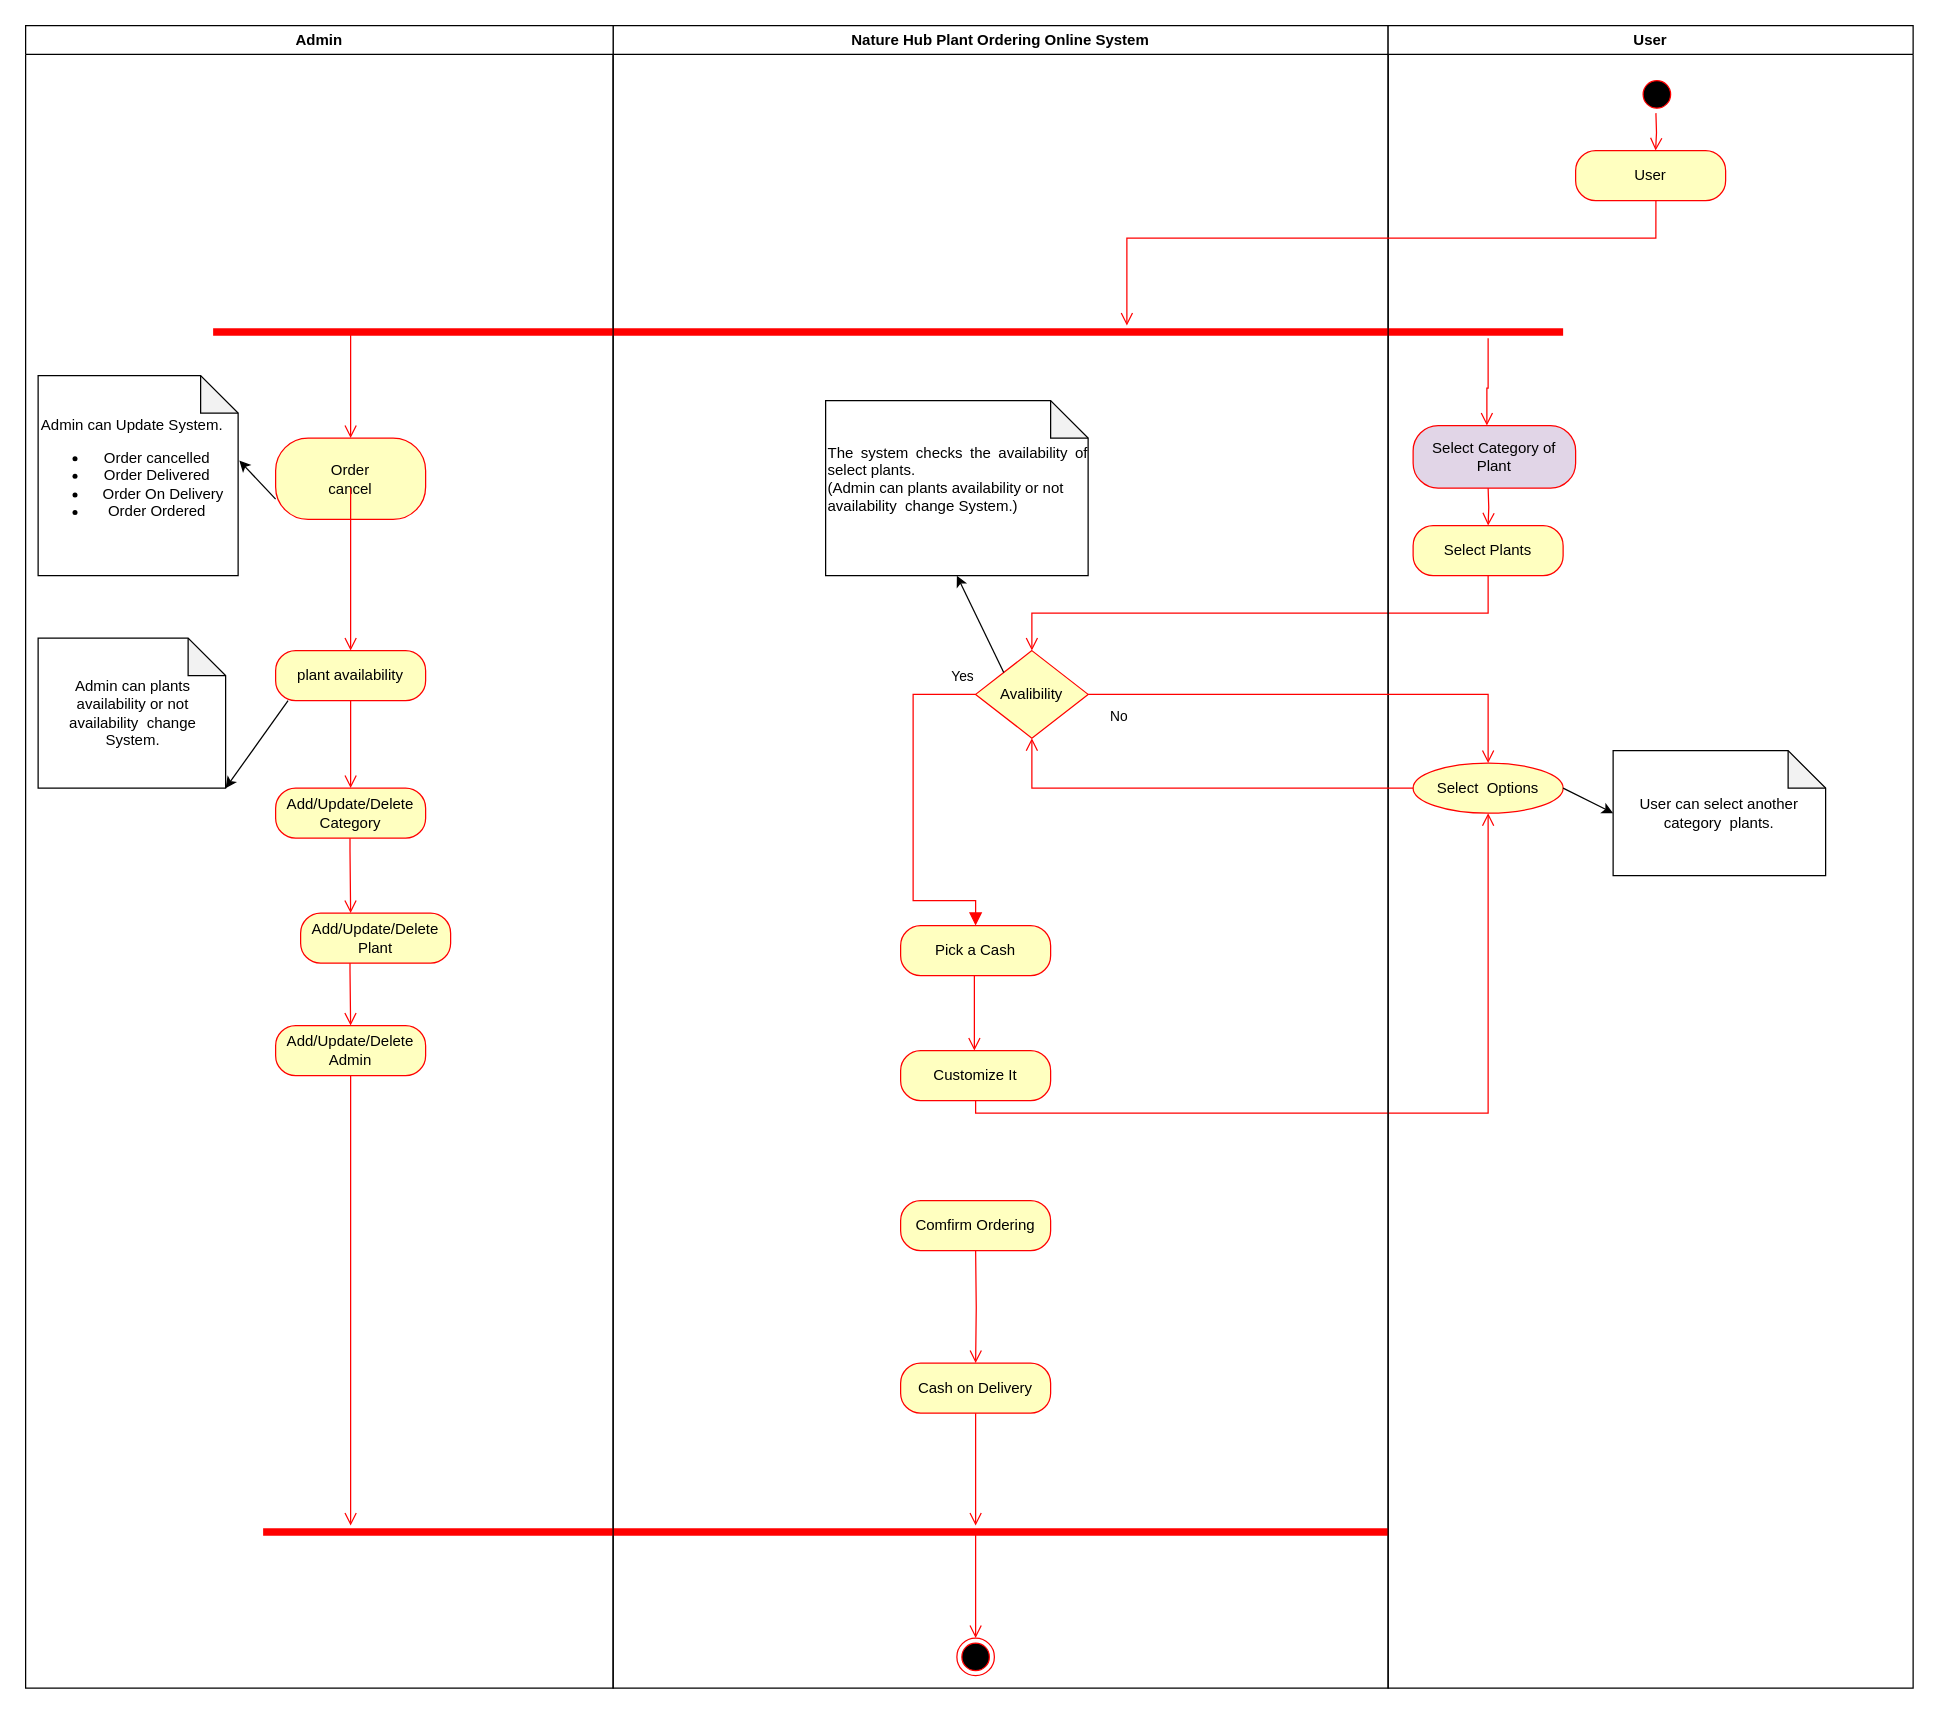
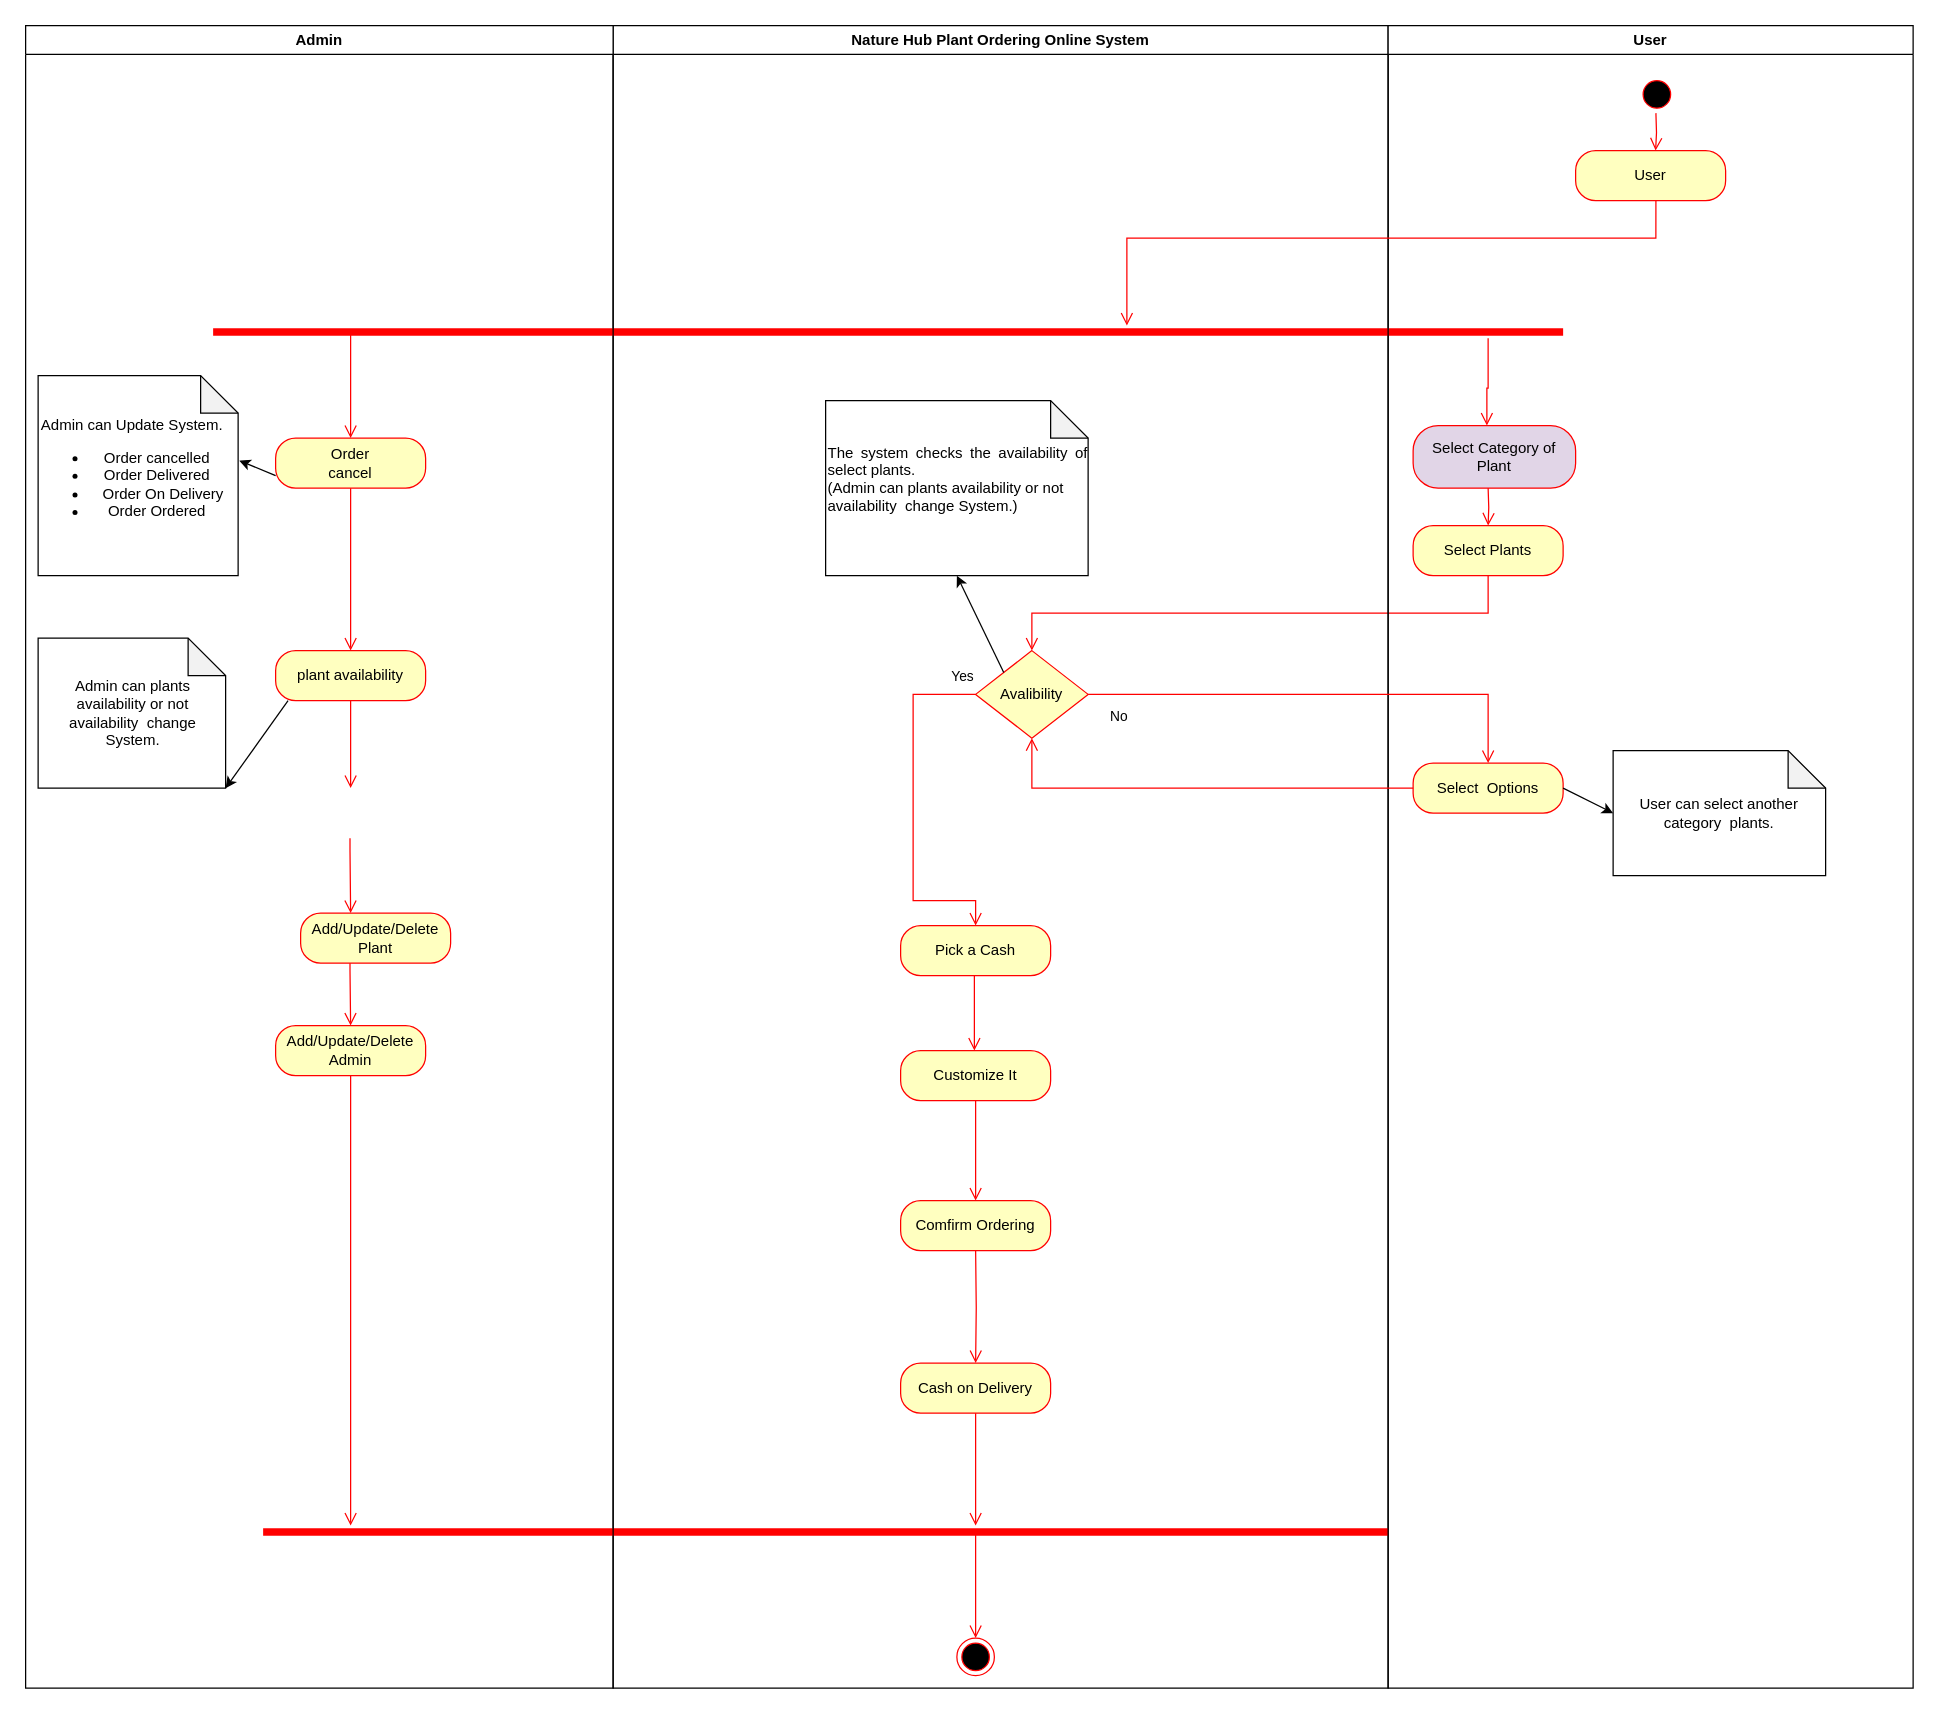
node "Order cancel": size 150x81 -> 150x50
node "Select Options": shape ellipse -> rounded rectangle
node "Add/Update/Delete Category": removed
edge "Avalibility" -> "Pick a Cash": arrowhead block -> open
edge "Customize It" -> "Select Options": now "Customize It" -> "Comfirm Ordering"
